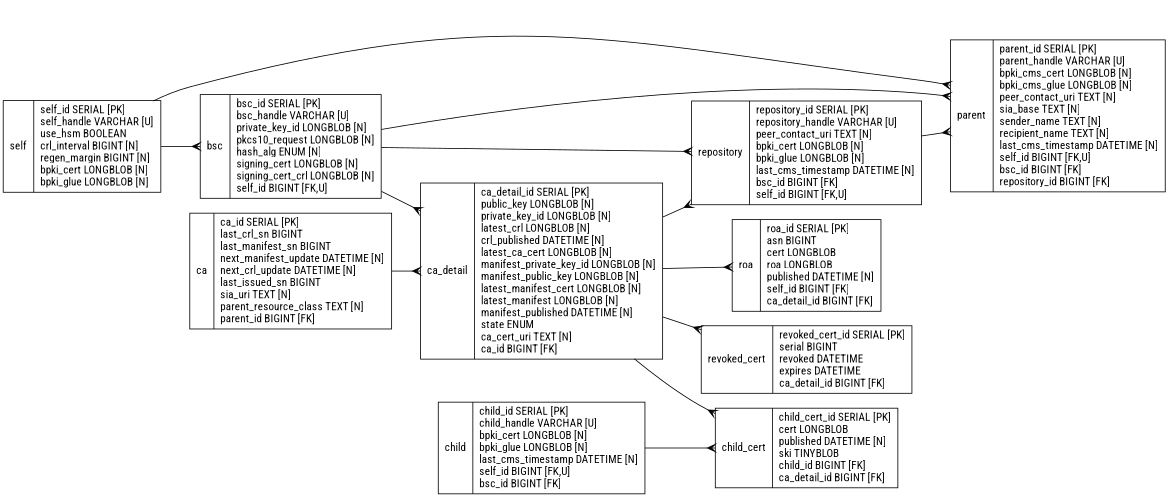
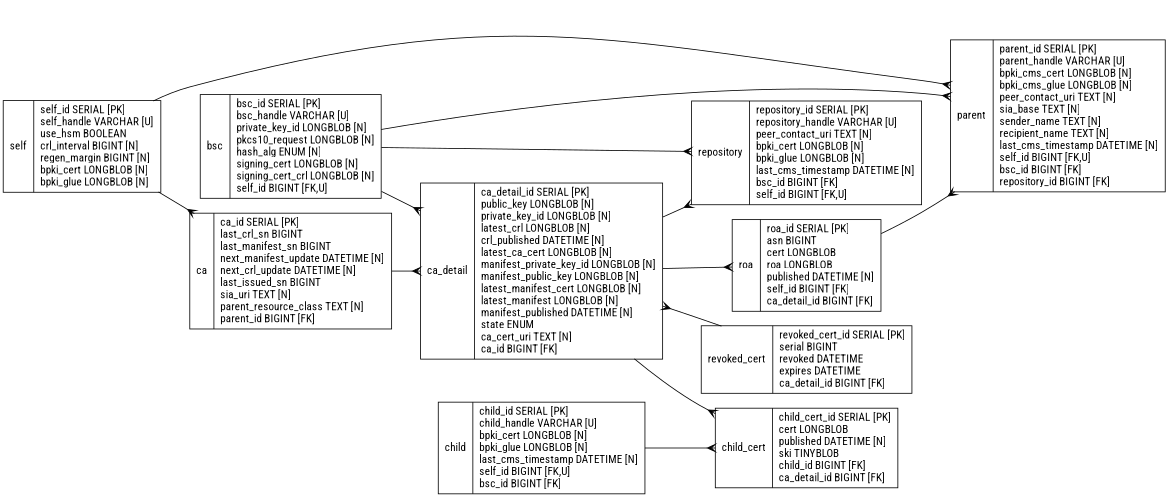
edge "repository" -> "parent": now "roa" -> "parent"
edge "self" -> "bsc": now "self" -> "ca"
edge "ca_detail" -> "revoked_cert": reversed
